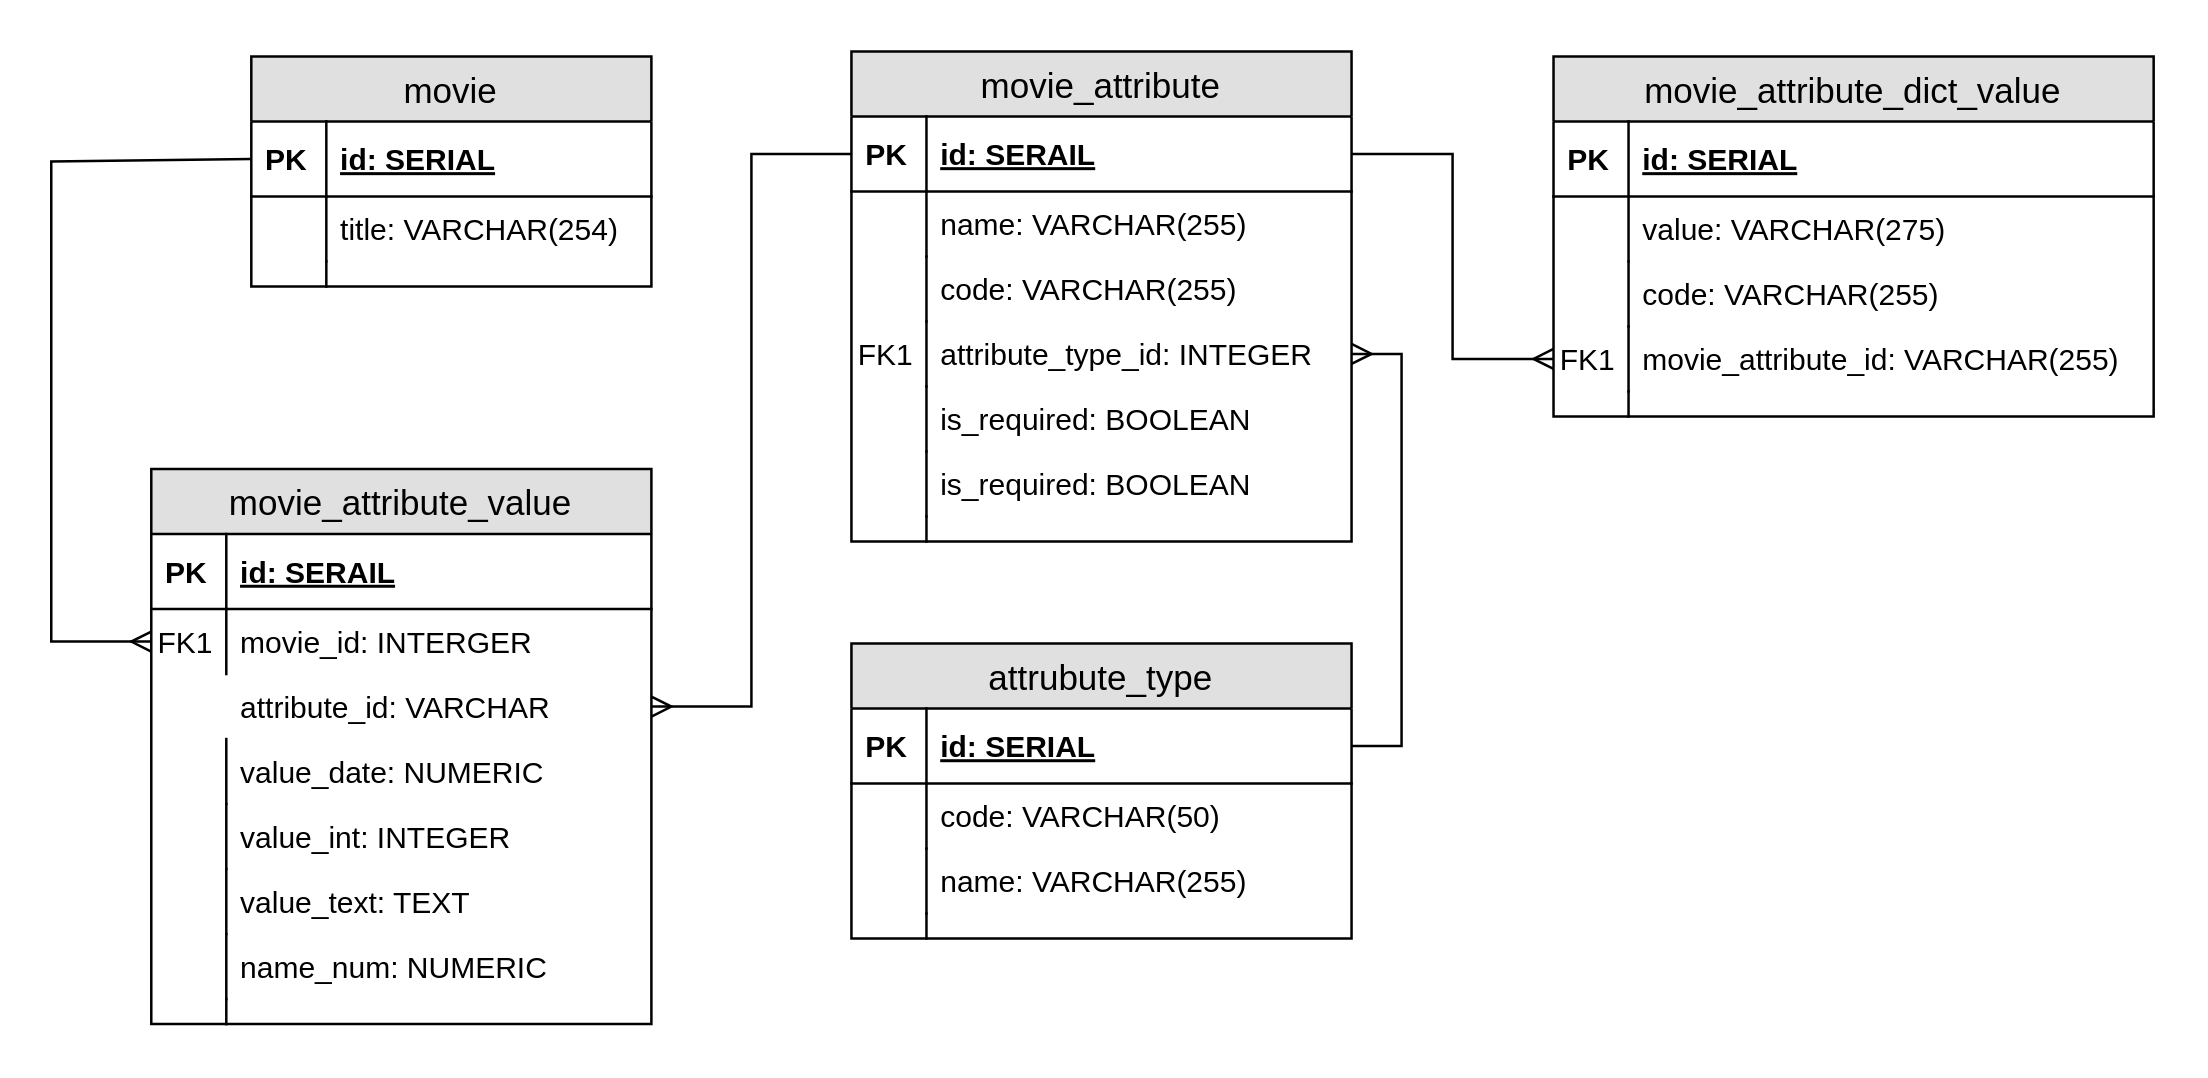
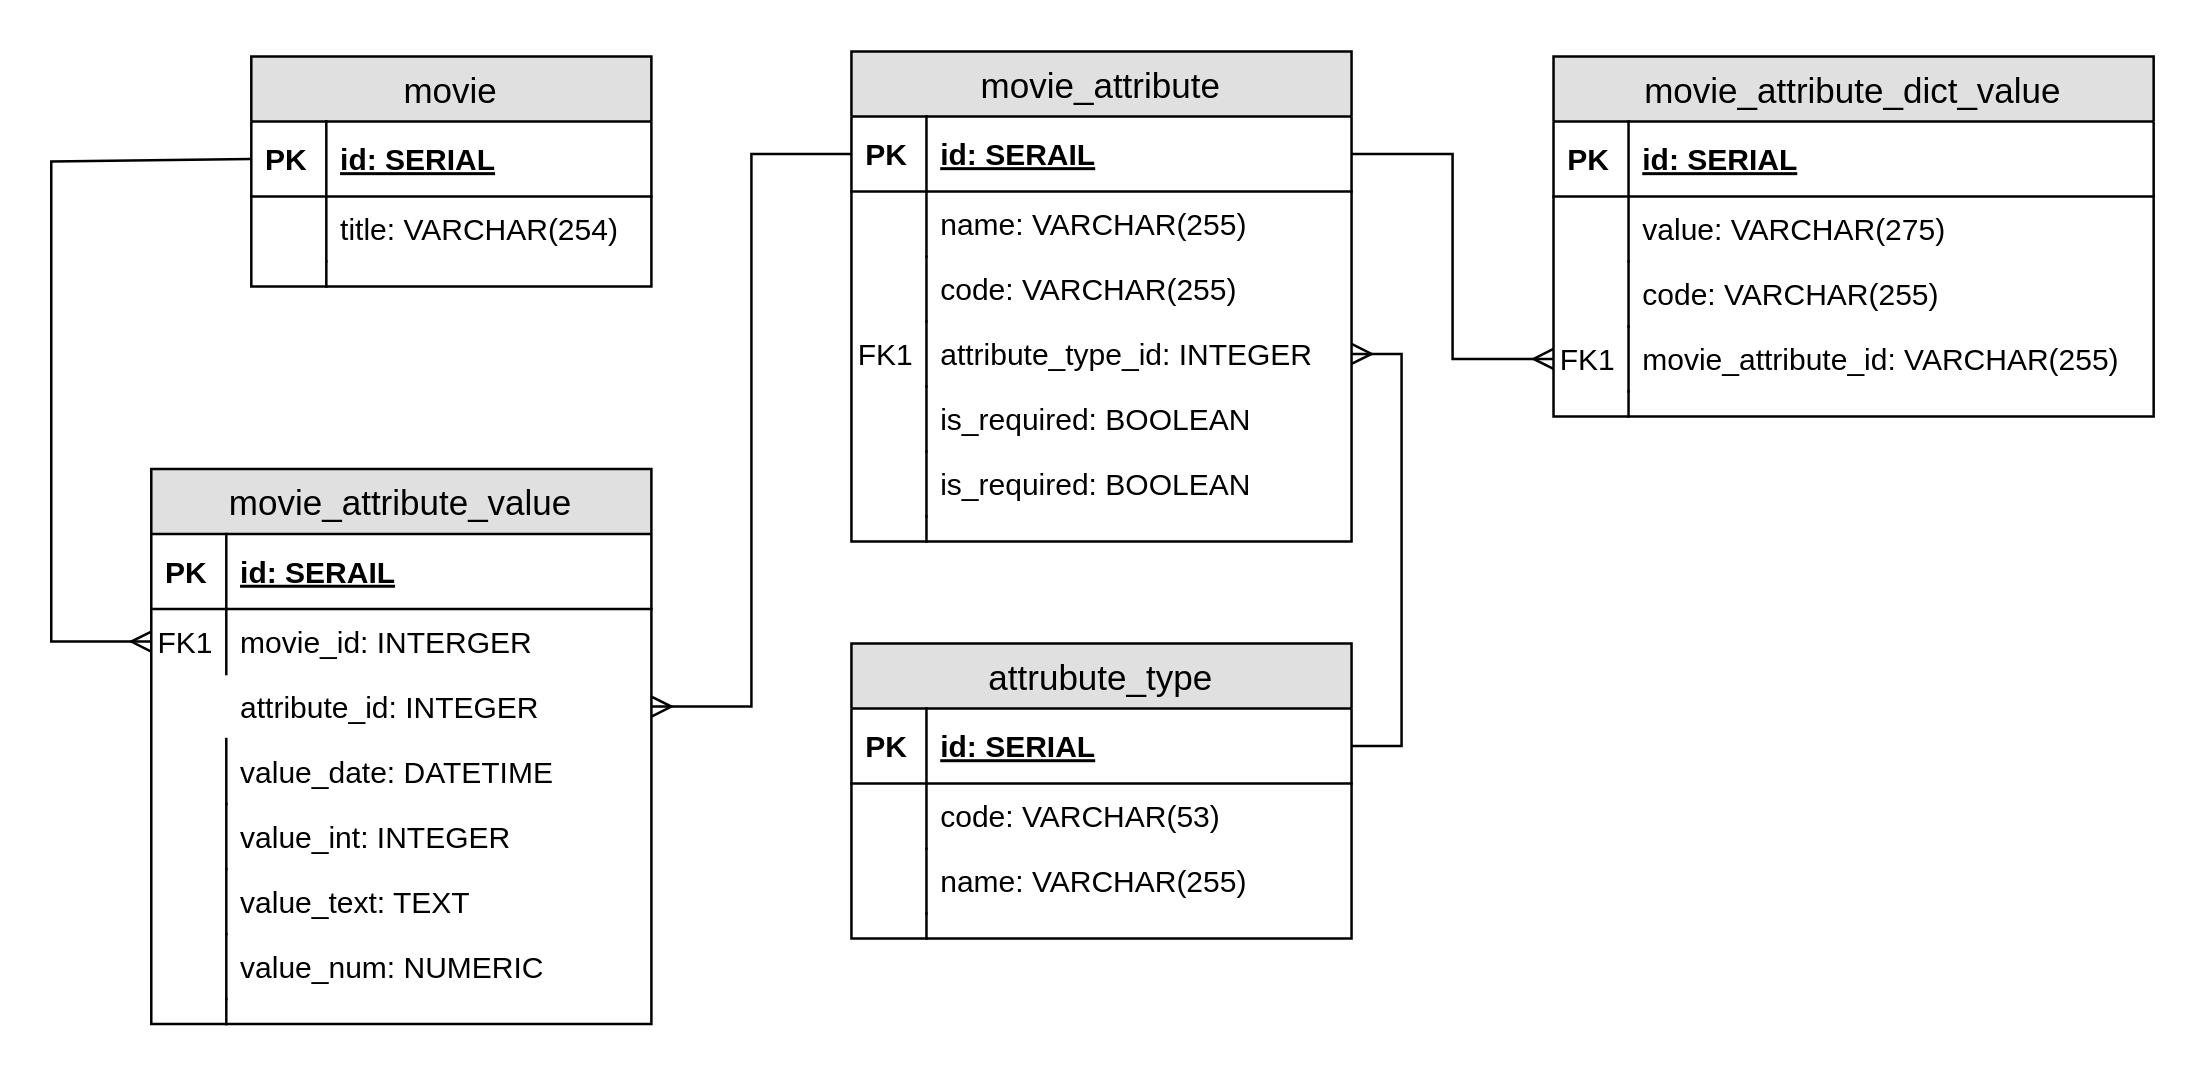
node "attribute_id: VARCHAR": label "attribute_id: VARCHAR" -> "attribute_id: INTEGER"
node "value_date: NUMERIC": label "value_date: NUMERIC" -> "value_date: DATETIME"
node "code: VARCHAR(50)": label "code: VARCHAR(50)" -> "code: VARCHAR(53)"
node "name_num: NUMERIC": label "name_num: NUMERIC" -> "value_num: NUMERIC"
